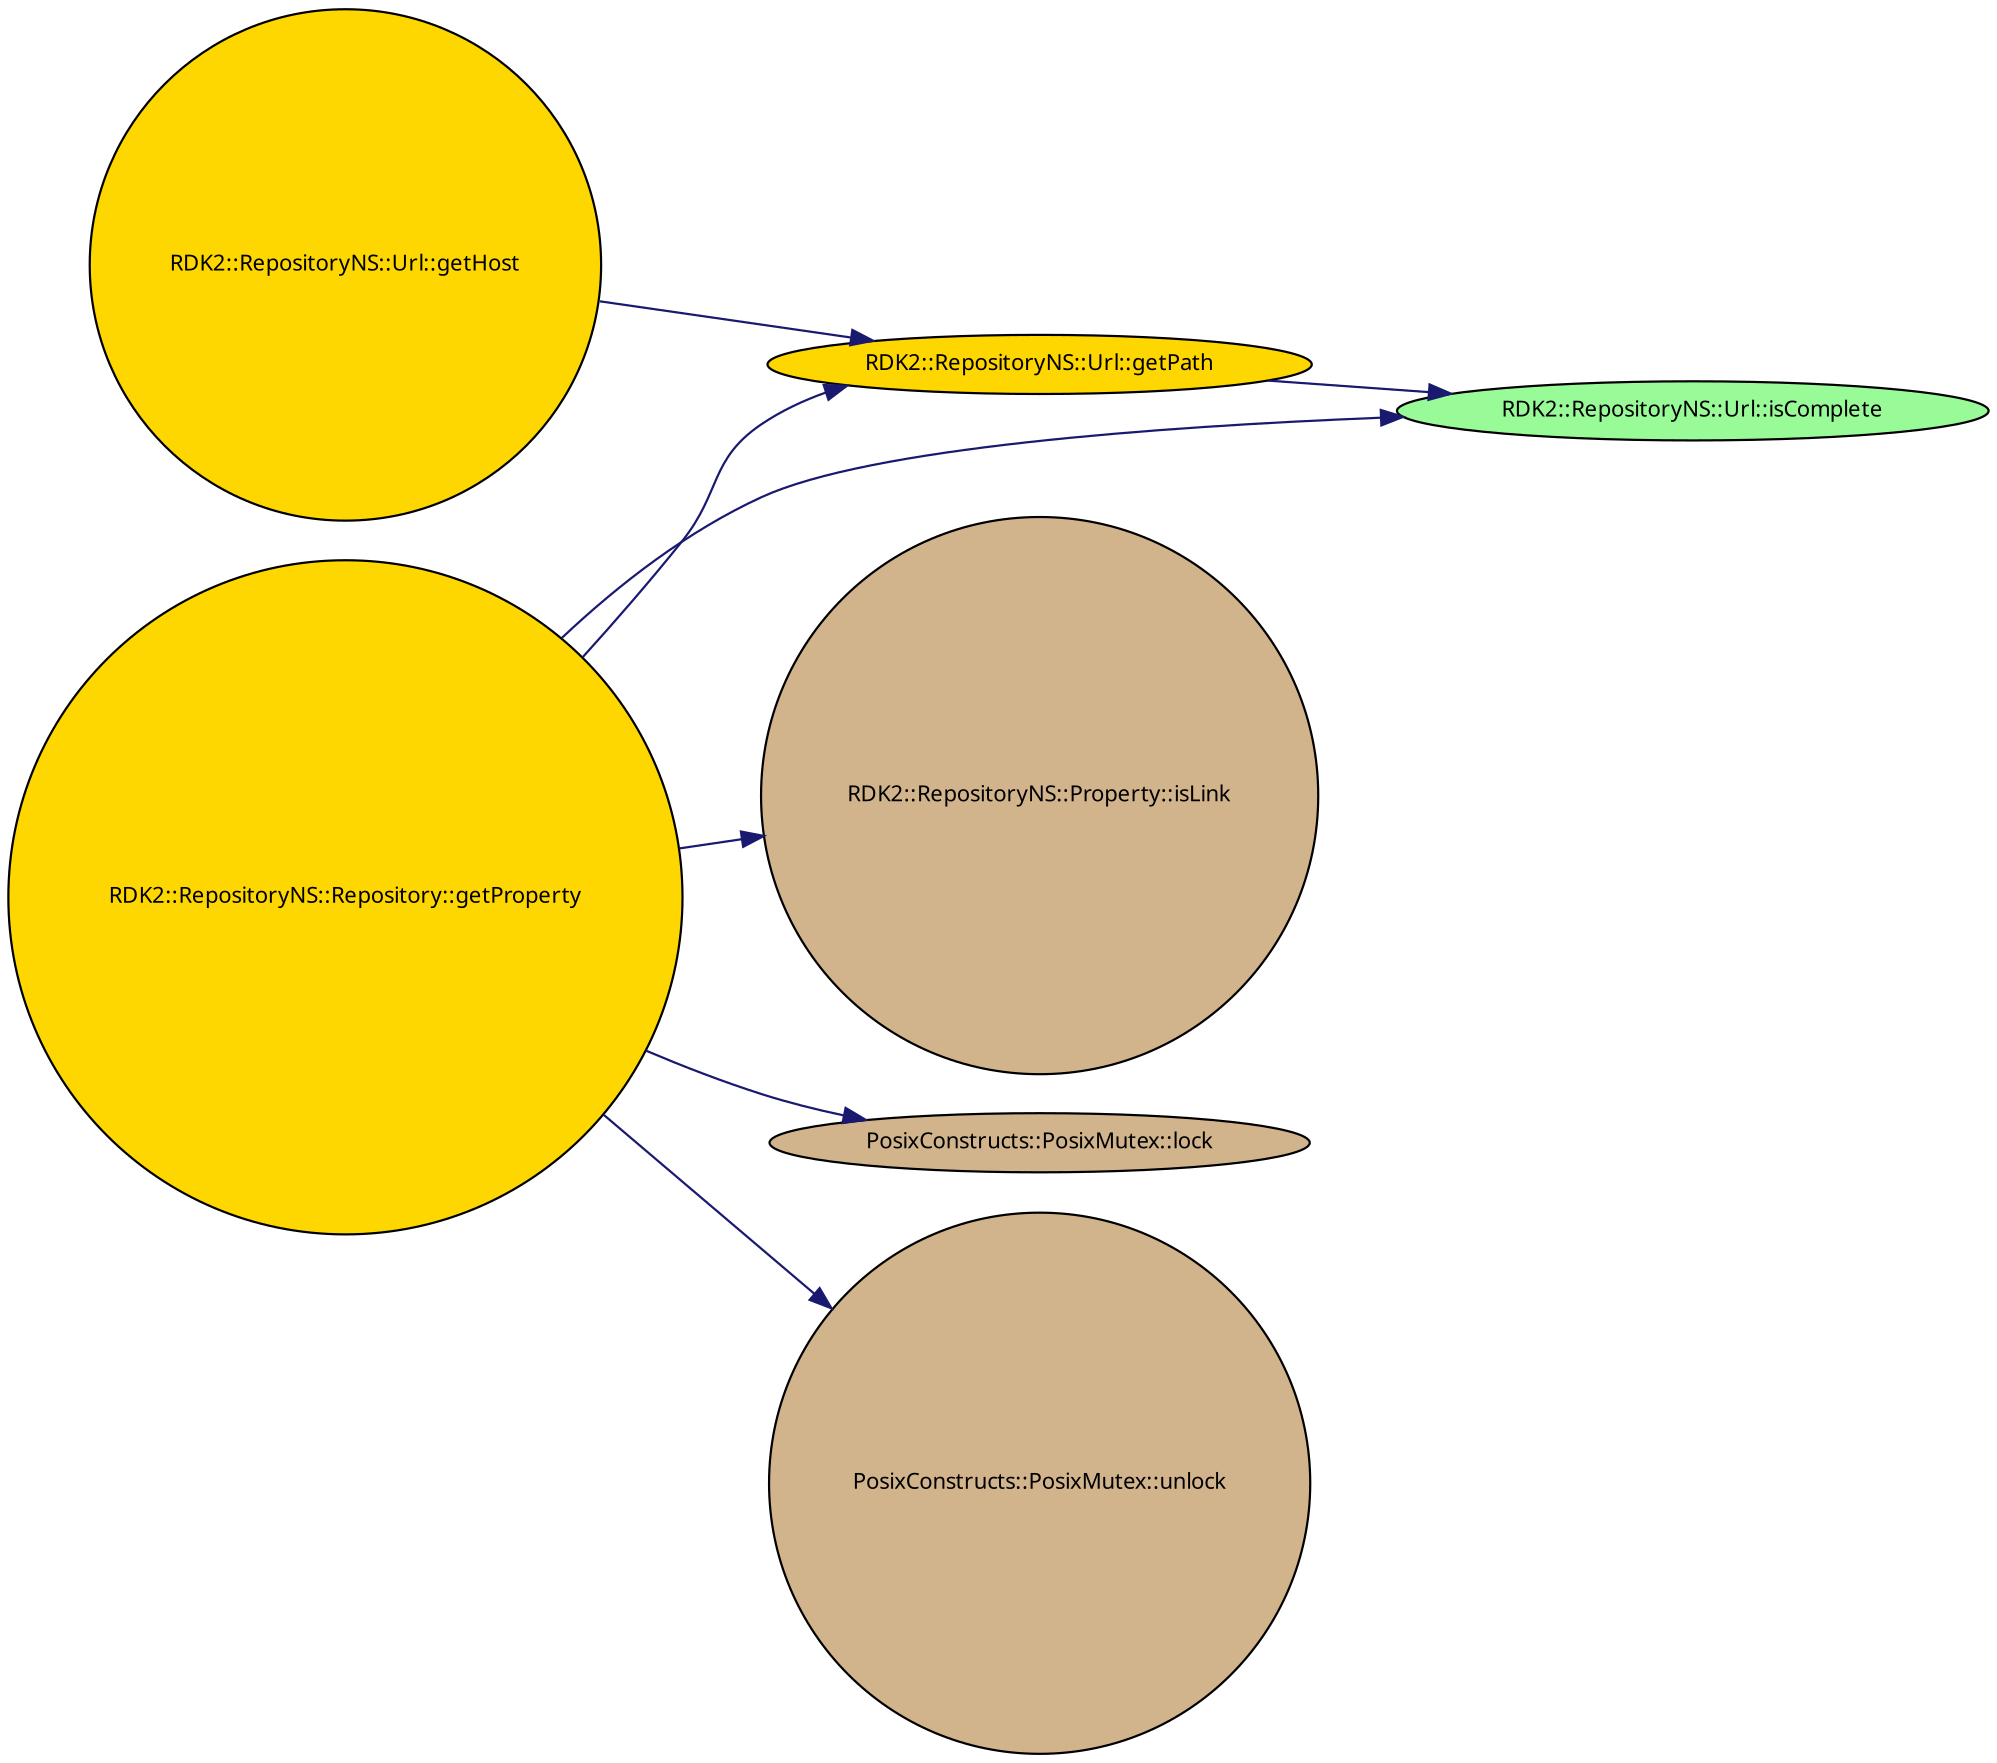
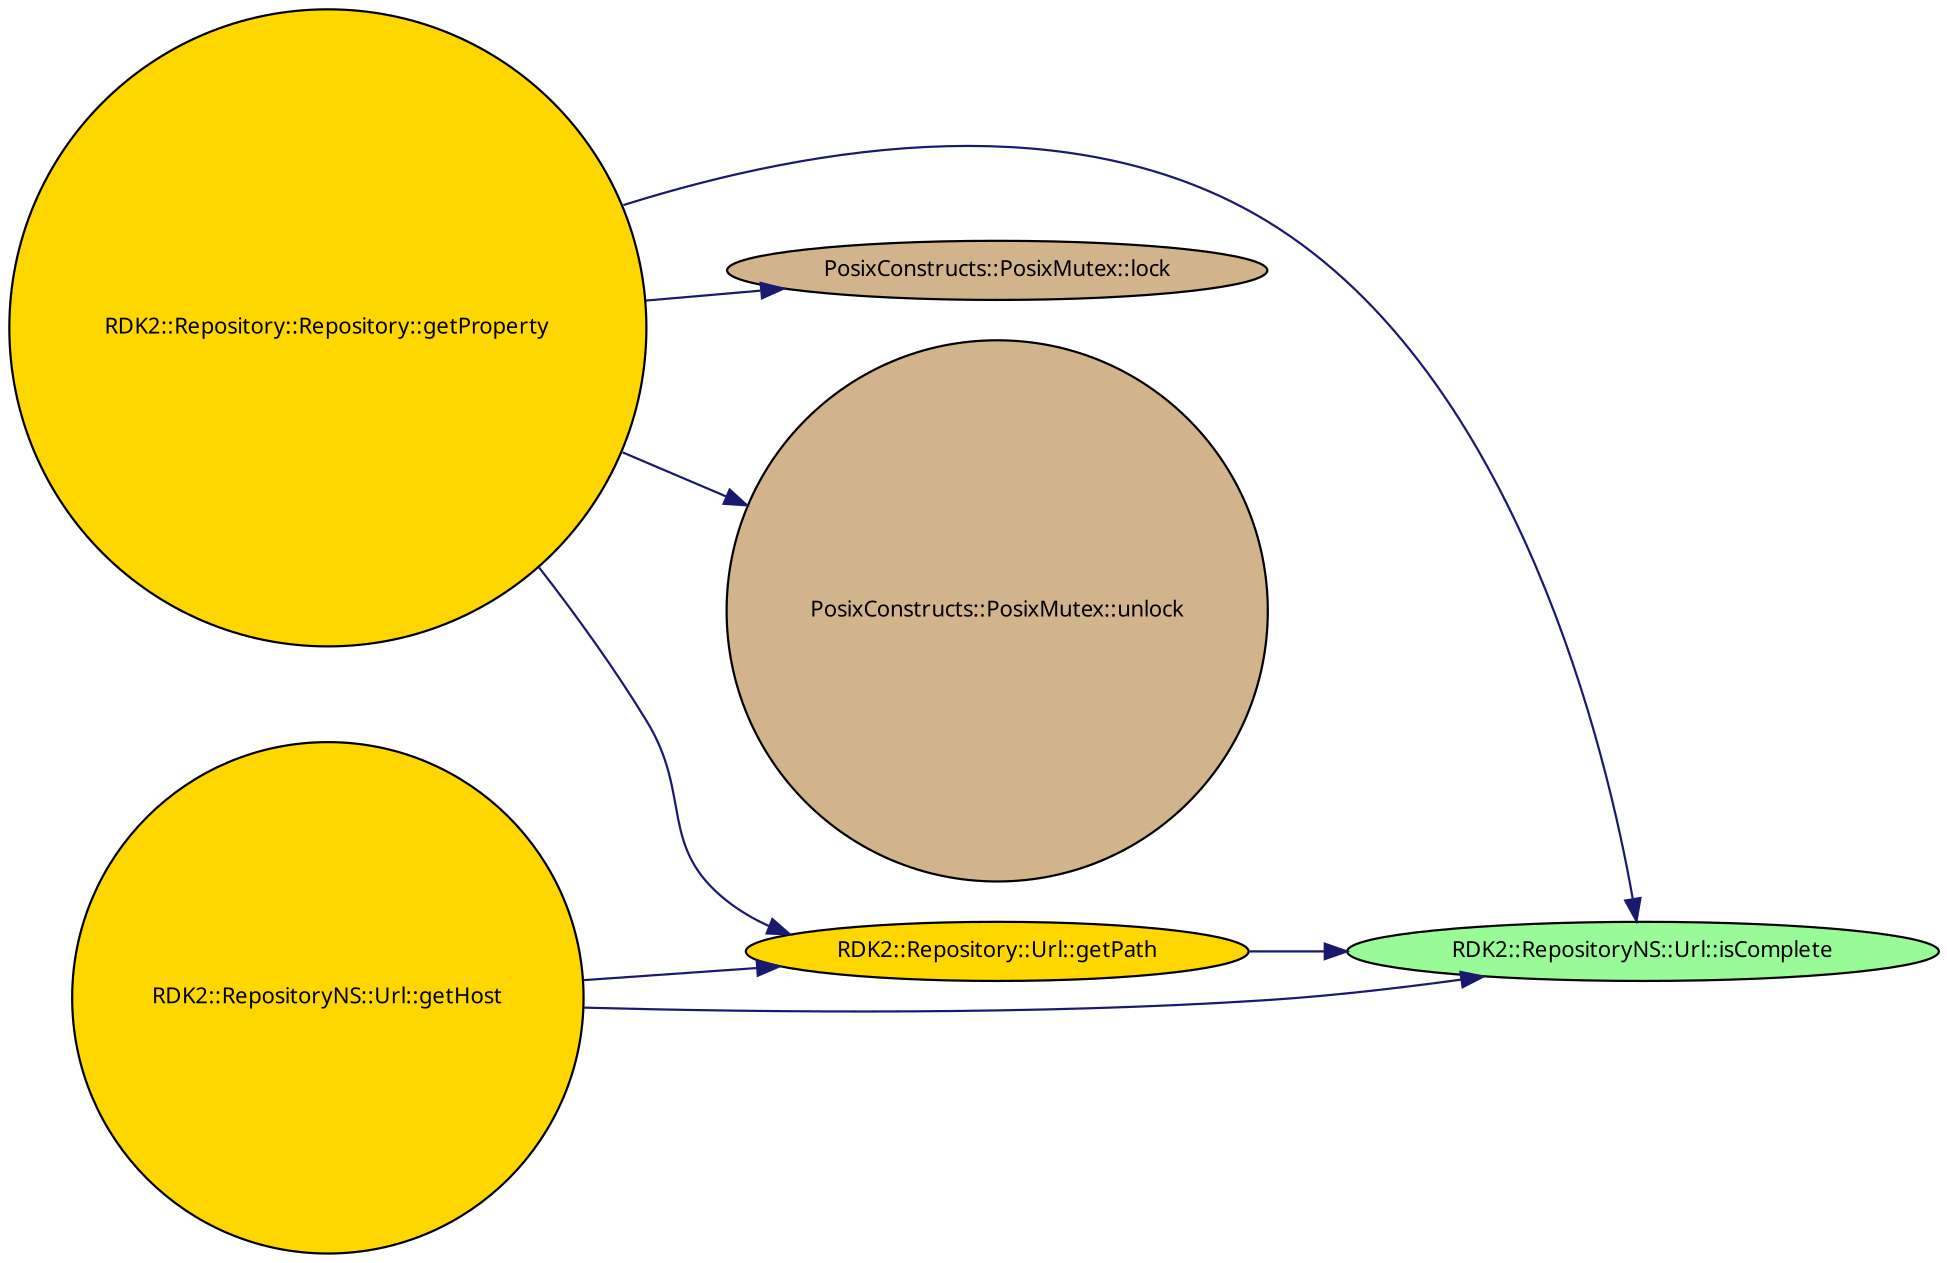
node "RDK2::RepositoryNS::Url::getPath": label "RDK2::RepositoryNS::Url::getPath" -> "RDK2::Repository::Url::getPath"
node "RDK2::RepositoryNS::Property::isLink": removed
node "RDK2::RepositoryNS::Repository::getProperty": label "RDK2::RepositoryNS::Repository::getProperty" -> "RDK2::Repository::Repository::getProperty"
edge "RDK2::RepositoryNS::Url::getHost" -> "RDK2::RepositoryNS::Url::isComplete": added
